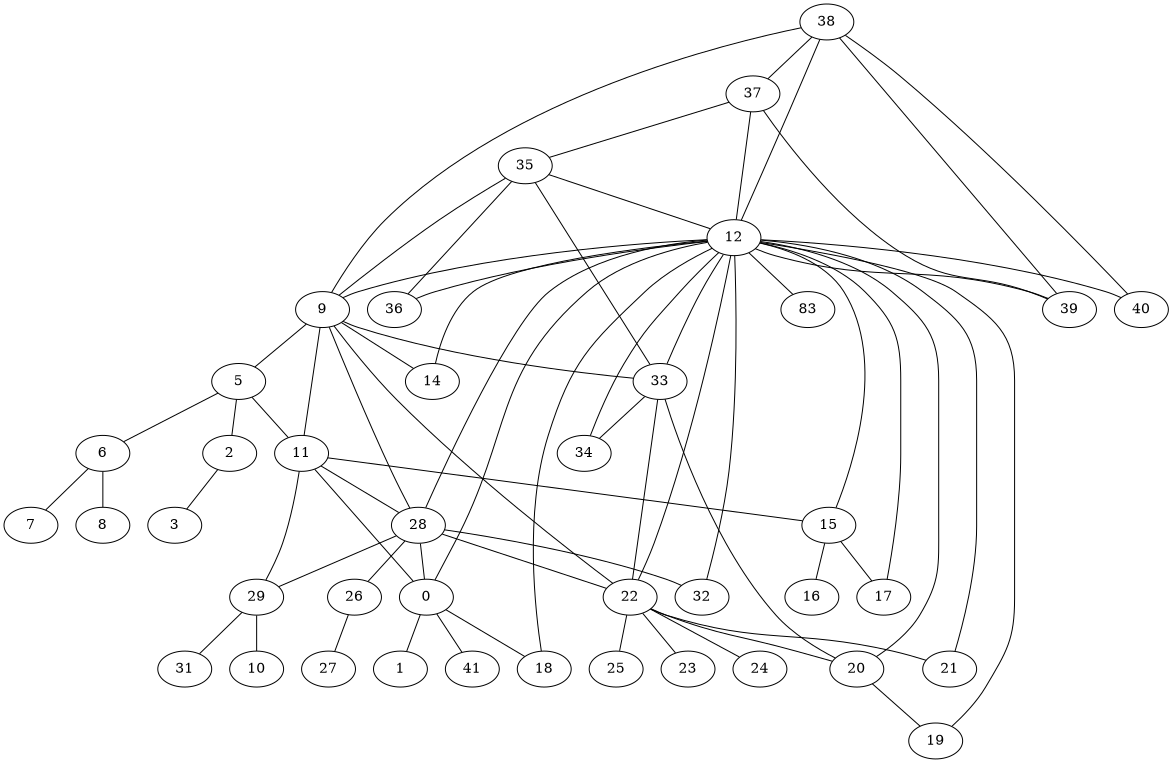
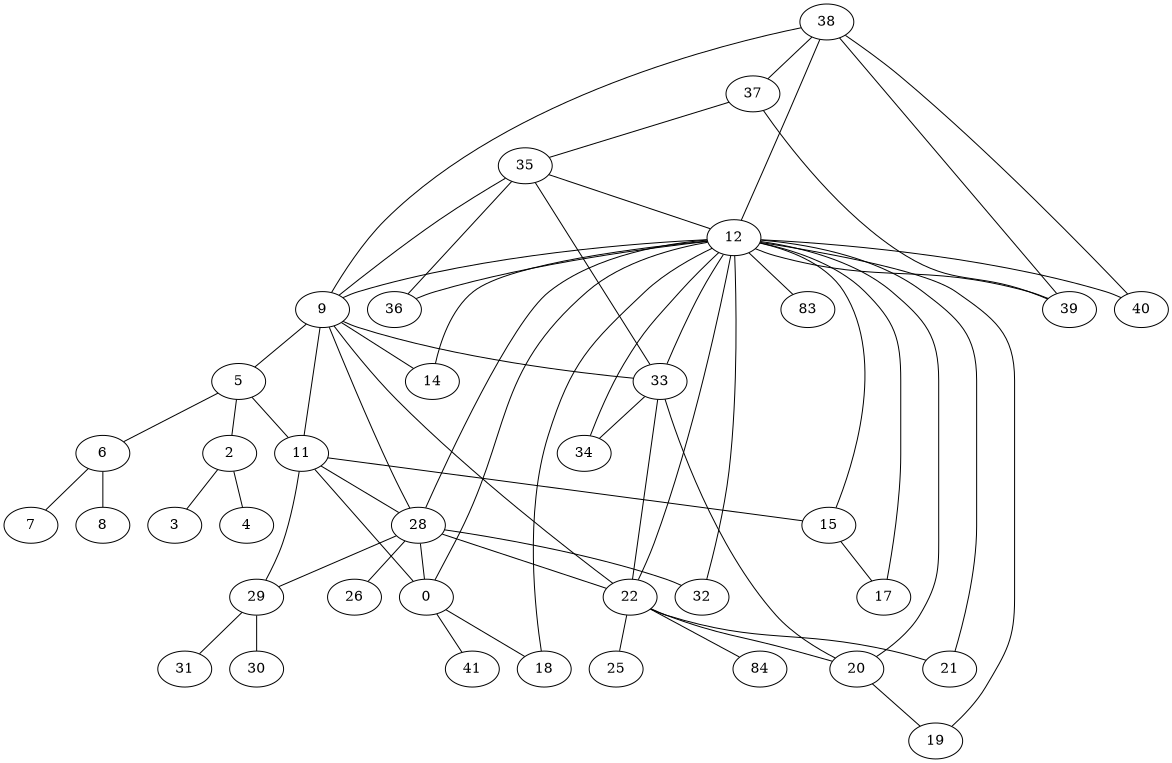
edge "37" -- "12": removed
node "4": added
node "16": removed
node "10": label "10" -> "30"
node "27": removed
node "1": removed
node "23": removed
node "24": label "24" -> "84"
